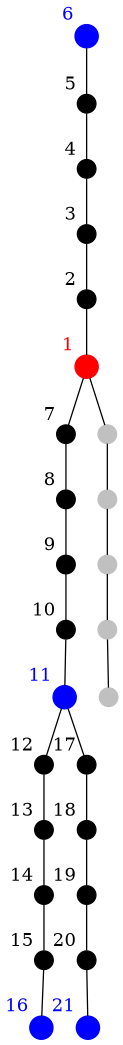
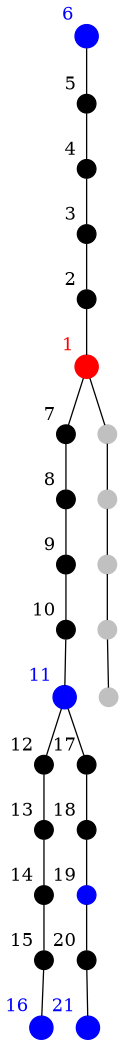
node "19": color Black -> Blue
